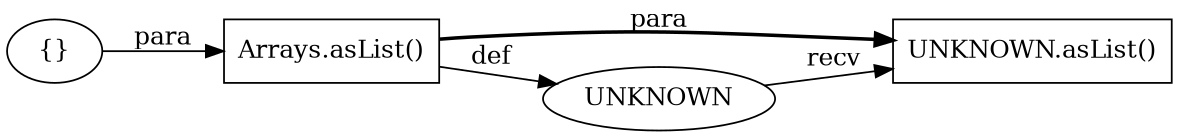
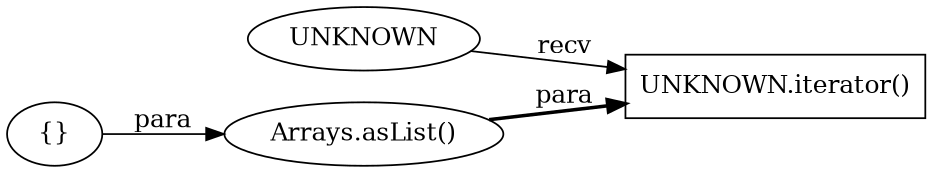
node "Arrays.asList()": shape box -> ellipse
node "UNKNOWN.asList()": label "UNKNOWN.asList()" -> "UNKNOWN.iterator()"
edge "Arrays.asList()" -> "UNKNOWN": removed, label "def"
